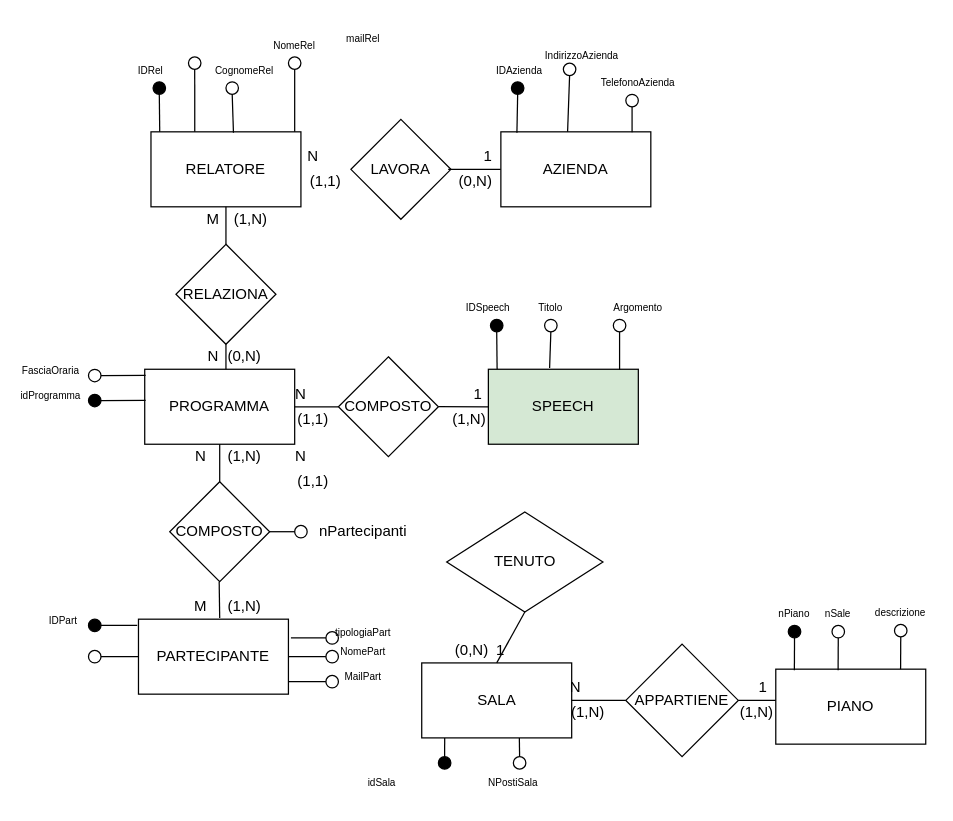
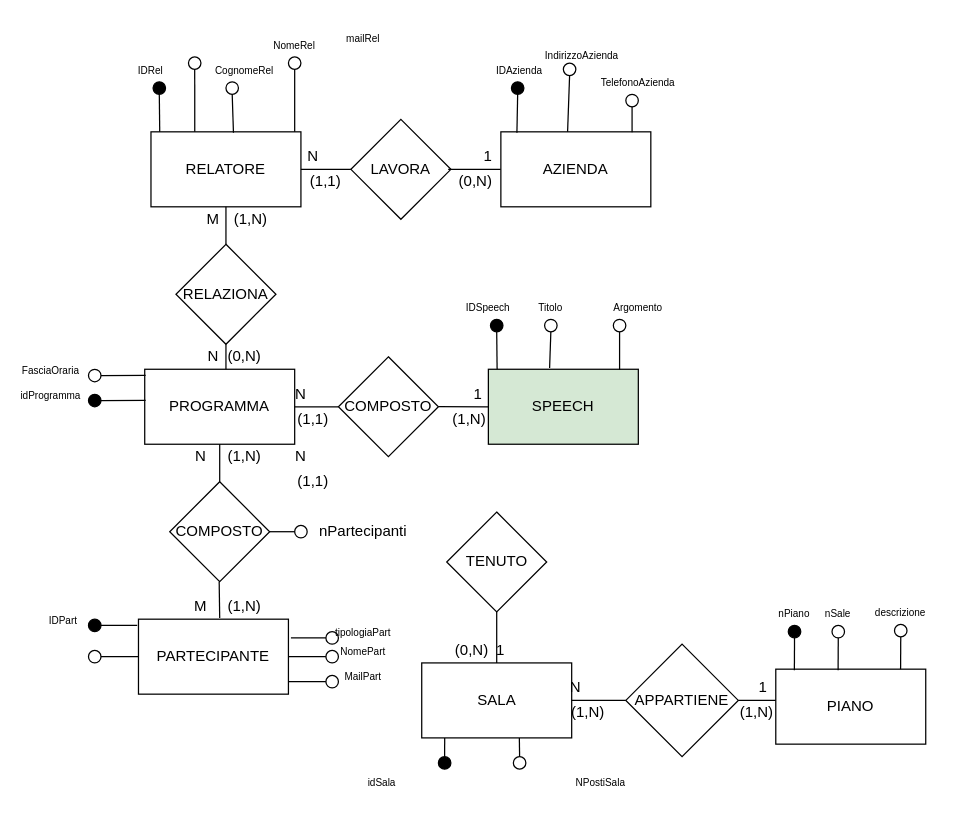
edge "RELATORE" -- "LAVORA": added
node "TENUTO": size 156x100 -> 100x100
node "NPostiSala": moved (513, 782) -> (601, 782)
